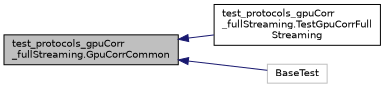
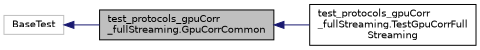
edge "BaseTest" -> "test_protocols_gpuCorr _fullStreaming.GpuCorrCommon": reversed
